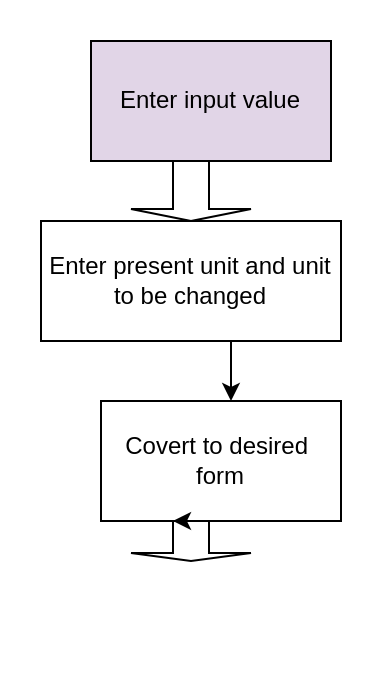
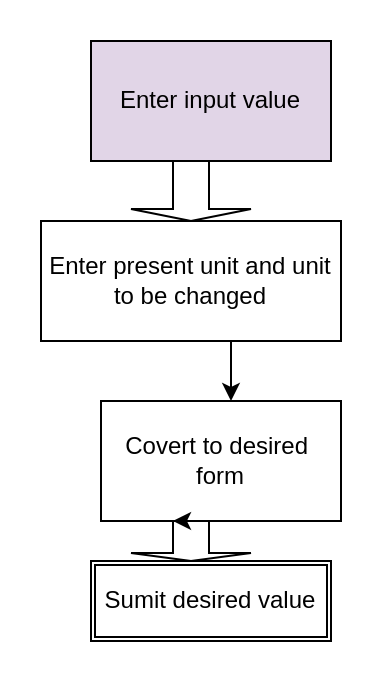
node "Sumit desired value": added
